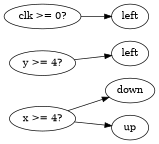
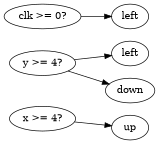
edge "x >= 4?" -> "down": now "y >= 4?" -> "down"
